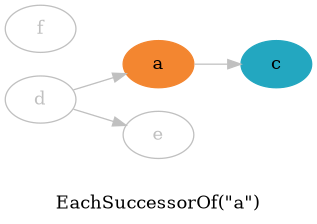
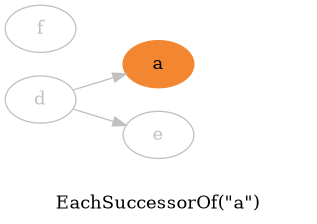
node "c": removed
